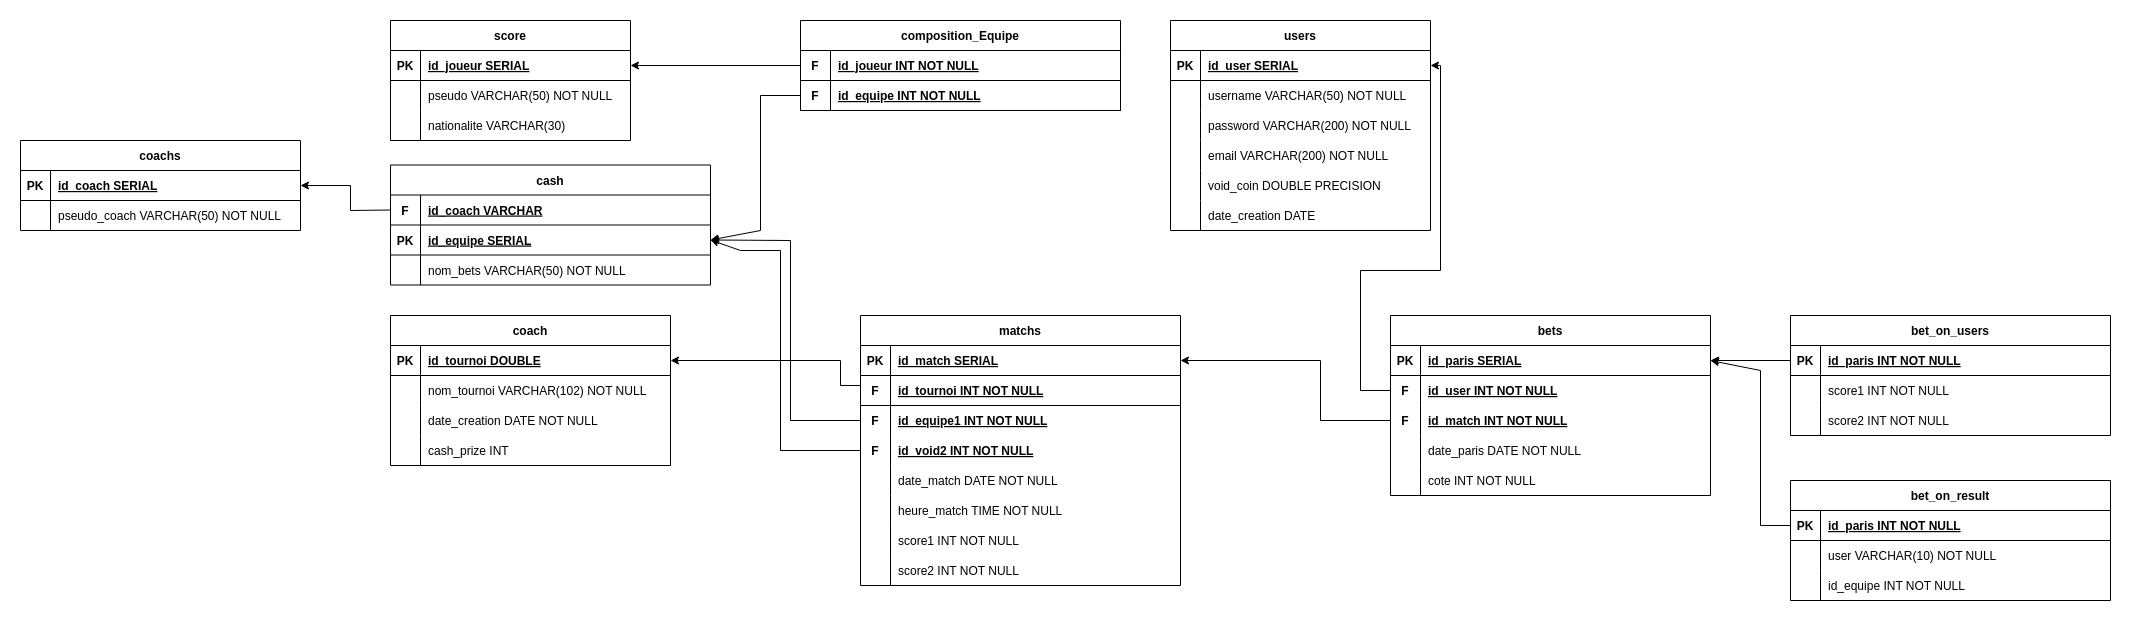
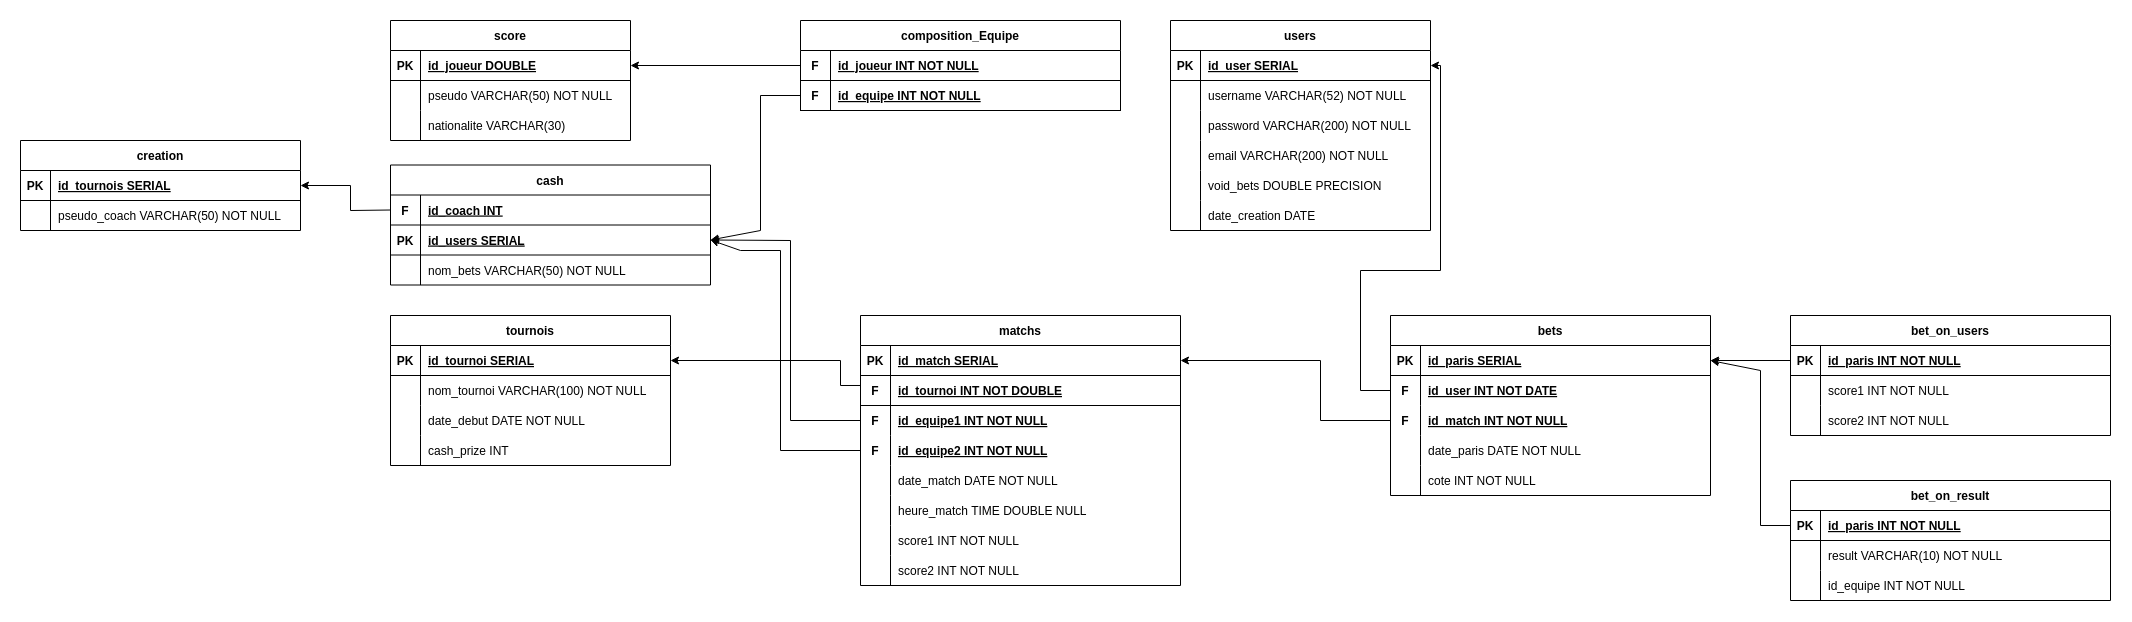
node "id_joueur SERIAL": label "id_joueur SERIAL" -> "id_joueur DOUBLE"
node "username VARCHAR(50) NOT NULL": label "username VARCHAR(50) NOT NULL" -> "username VARCHAR(52) NOT NULL"
node "coachs": label "coachs" -> "creation"
node "id_coach SERIAL": label "id_coach SERIAL" -> "id_tournois SERIAL"
node "void_coin DOUBLE PRECISION": label "void_coin DOUBLE PRECISION" -> "void_bets DOUBLE PRECISION"
node "id_coach VARCHAR": label "id_coach VARCHAR" -> "id_coach INT"
node "id_equipe SERIAL": label "id_equipe SERIAL" -> "id_users SERIAL"
node "coach": label "coach" -> "tournois"
node "id_tournoi DOUBLE": label "id_tournoi DOUBLE" -> "id_tournoi SERIAL"
node "nom_tournoi VARCHAR(102) NOT NULL": label "nom_tournoi VARCHAR(102) NOT NULL" -> "nom_tournoi VARCHAR(100) NOT NULL"
node "id_tournoi INT NOT NULL": label "id_tournoi INT NOT NULL" -> "id_tournoi INT NOT DOUBLE"
node "id_user INT NOT NULL": label "id_user INT NOT NULL" -> "id_user INT NOT DATE"
node "date_creation DATE NOT NULL": label "date_creation DATE NOT NULL" -> "date_debut DATE NOT NULL"
node "id_void2 INT NOT NULL": label "id_void2 INT NOT NULL" -> "id_equipe2 INT NOT NULL"
node "heure_match TIME NOT NULL": label "heure_match TIME NOT NULL" -> "heure_match TIME DOUBLE NULL"
node "user VARCHAR(10) NOT NULL": label "user VARCHAR(10) NOT NULL" -> "result VARCHAR(10) NOT NULL"
